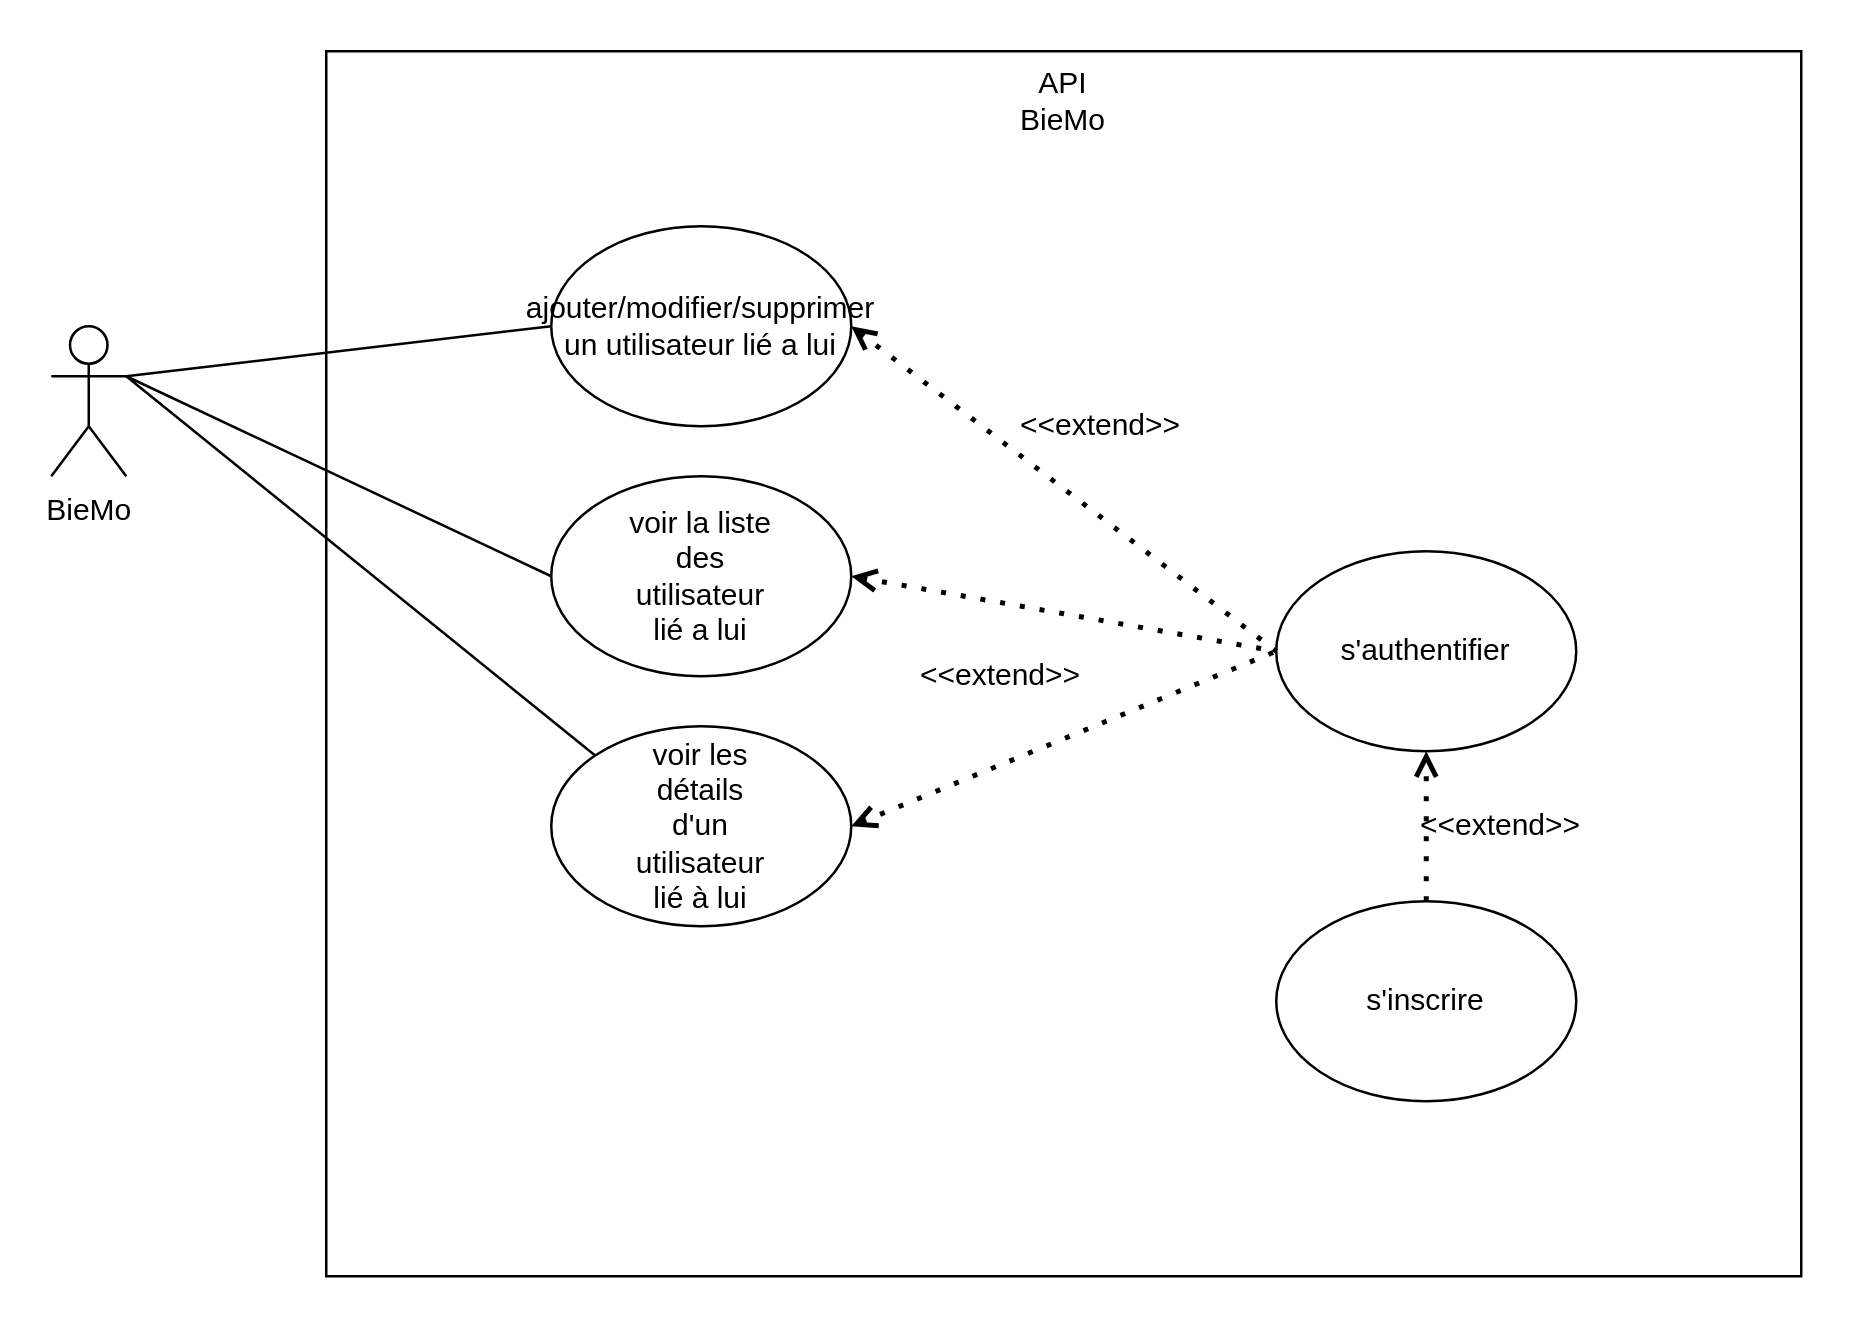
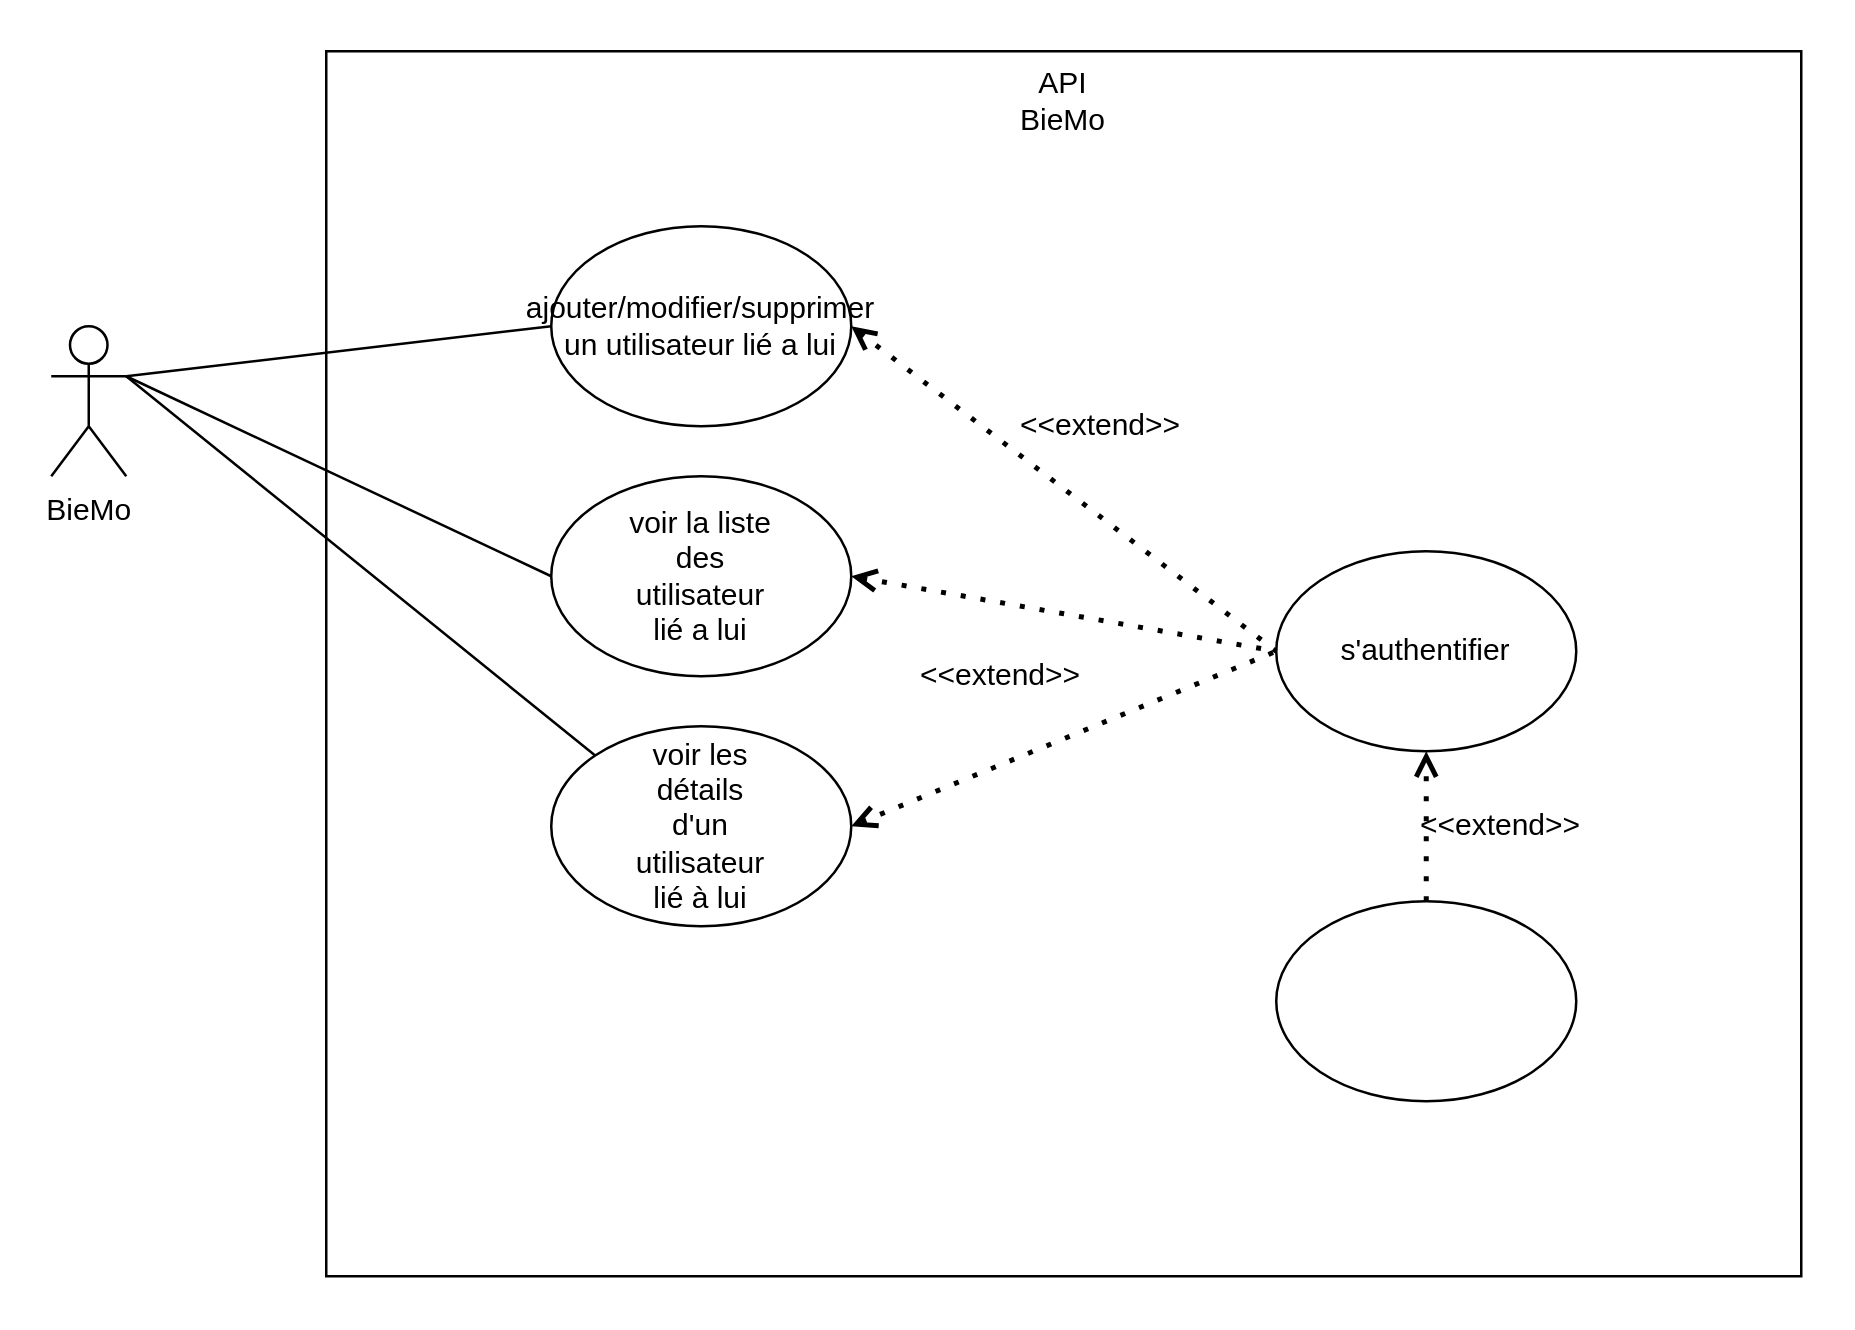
node "s'inscrire": removed
